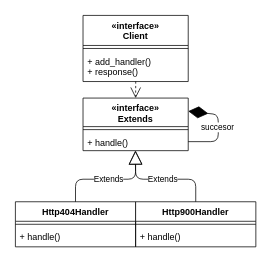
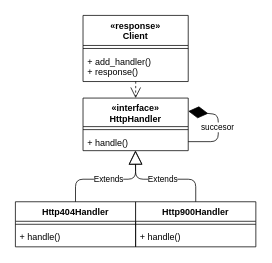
node "«interface» Client": label "«interface» Client" -> "«response» Client"
node "«interface» Extends": label "«interface» Extends" -> "«interface» HttpHandler"
